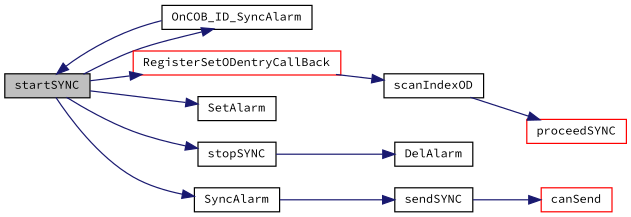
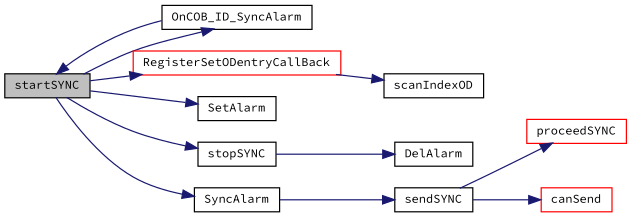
edge "scanIndexOD" -> "proceedSYNC": now "sendSYNC" -> "proceedSYNC"
